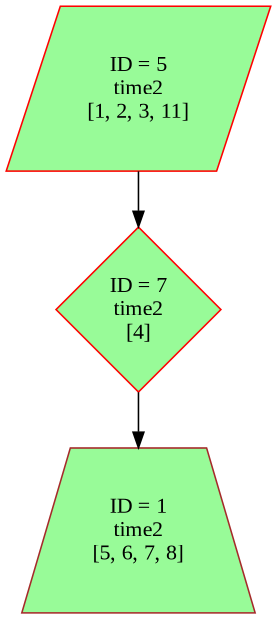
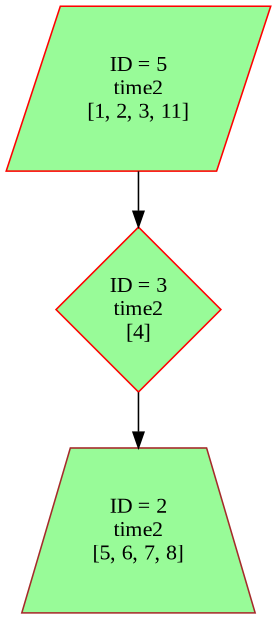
node "ID = 7 time2 [4]": label "ID = 7 time2 [4]" -> "ID = 3 time2 [4]"
node "ID = 1 time2 [5, 6, 7, 8]": label "ID = 1 time2 [5, 6, 7, 8]" -> "ID = 2 time2 [5, 6, 7, 8]"
